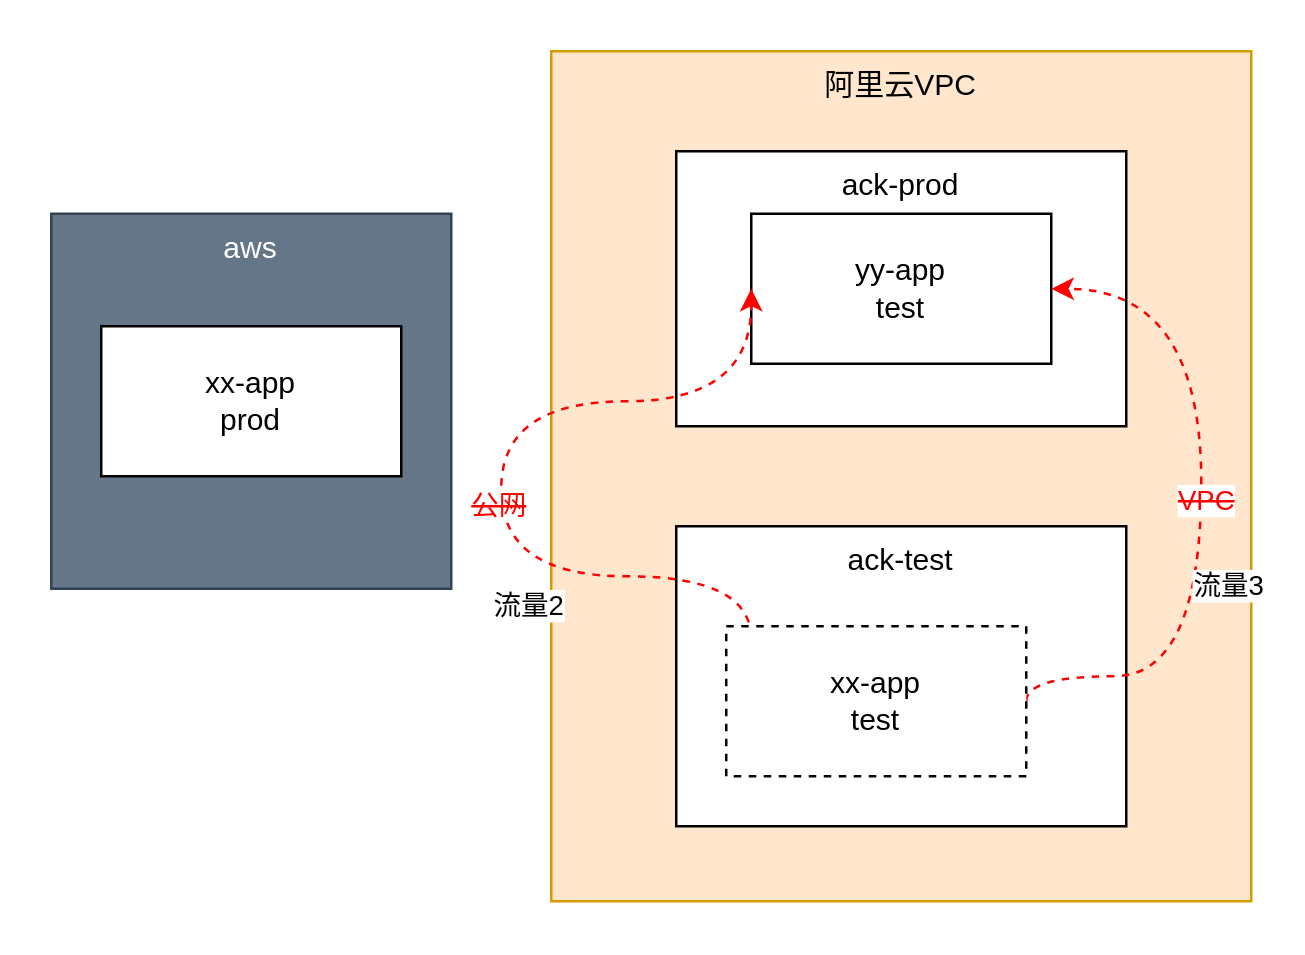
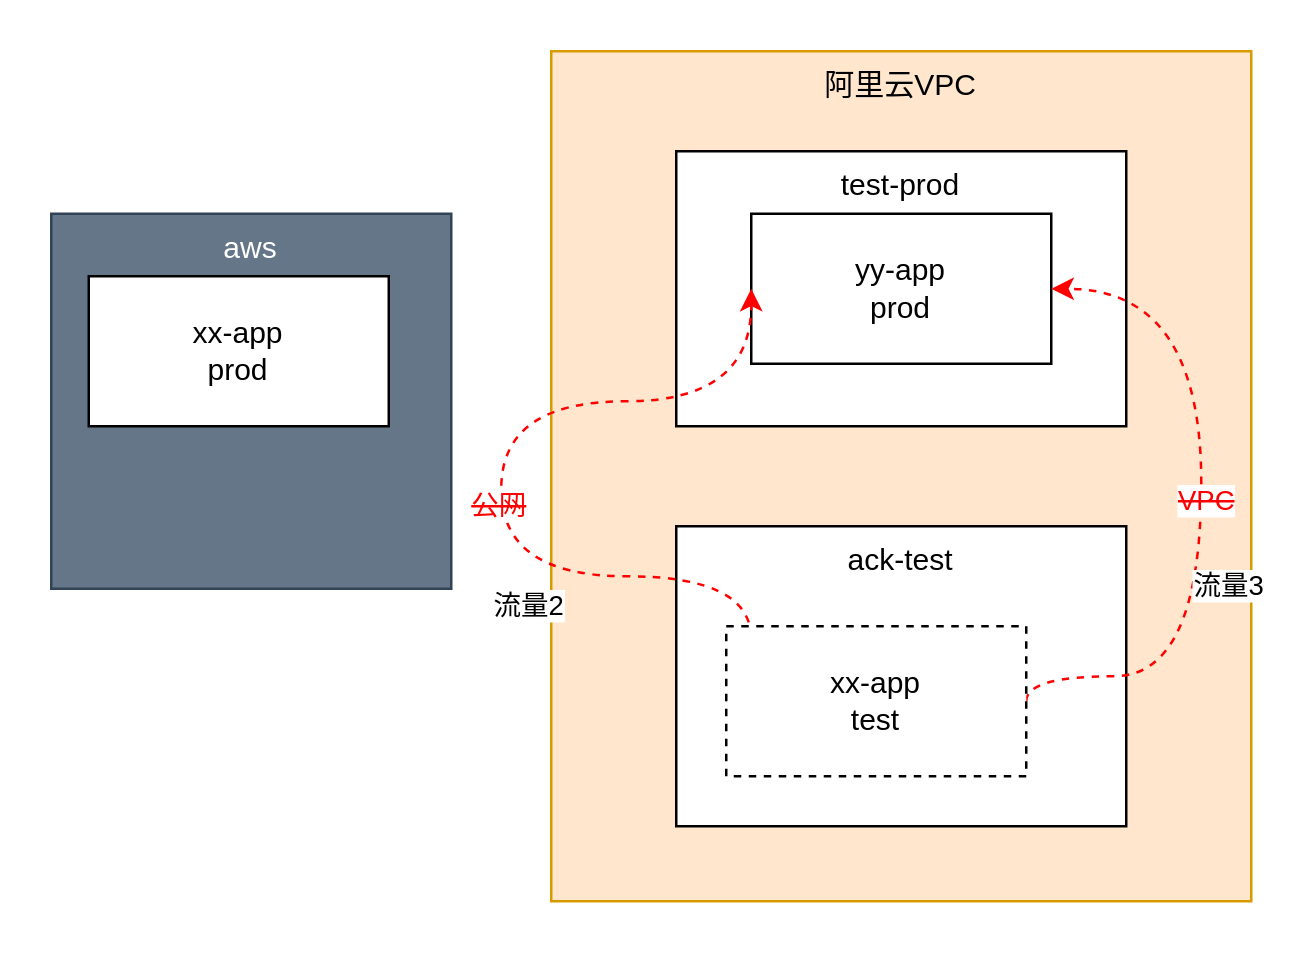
node "ack-prod": label "ack-prod" -> "test-prod"
node "yy-app test": label "yy-app test" -> "yy-app prod"
node "xx-app prod": moved (251, 401) -> (239, 351)
